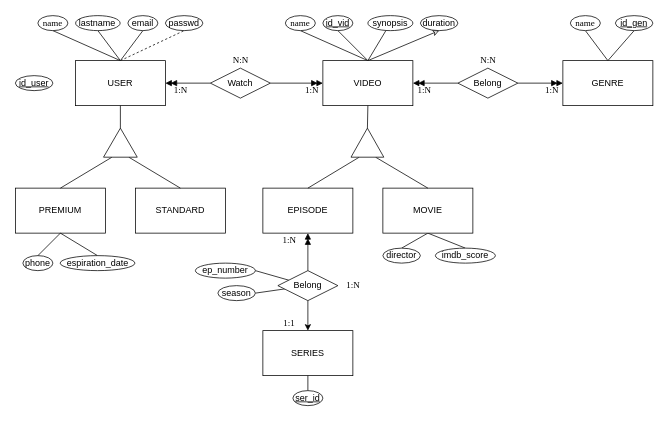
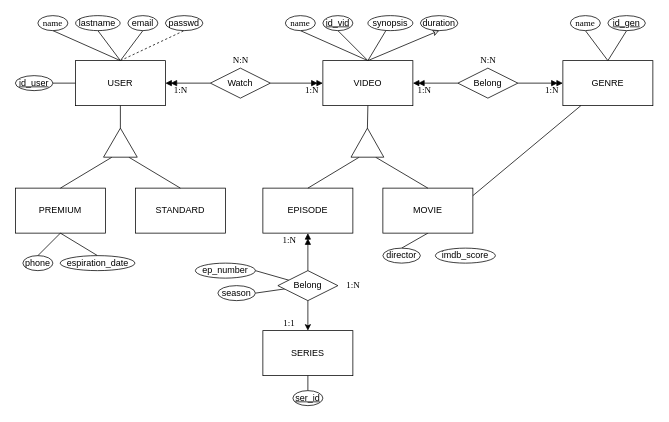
node "id_gen": moved (634, 23) -> (627, 23)
edge "id_user" -- "USER": added
edge "MOVIE" -- "imdb_score": now "MOVIE" -- "GENRE"
